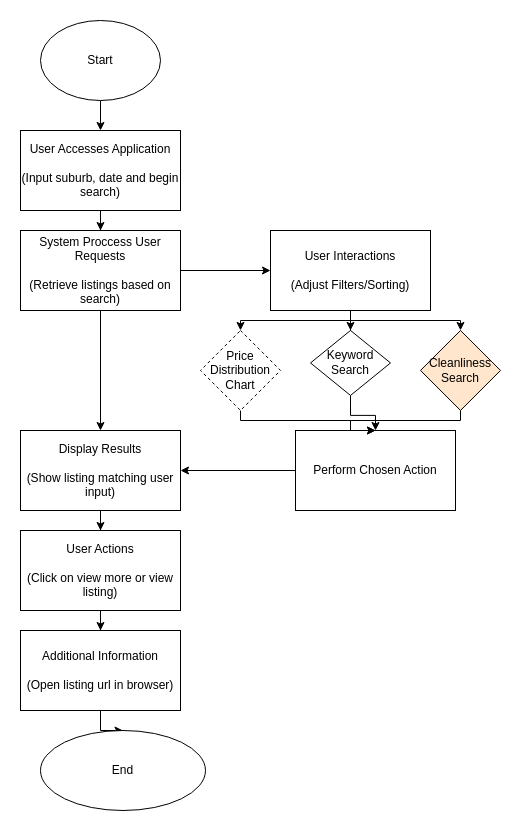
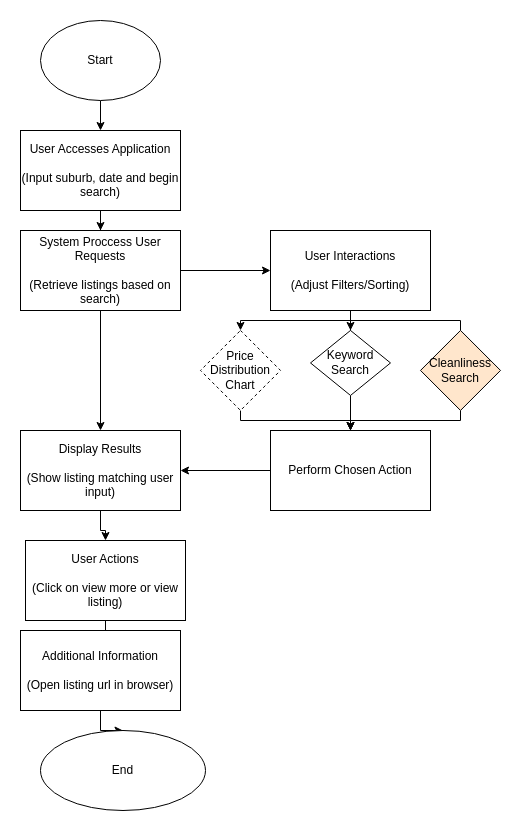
edge "User Interactions (Adjust Filters/Sorting)" -> "Cleanliness Search": arrowhead classic -> none
node "Perform Chosen Action": moved (376, 471) -> (351, 471)
node "User Actions (Click on view more or view listing)": moved (101, 571) -> (106, 581)
